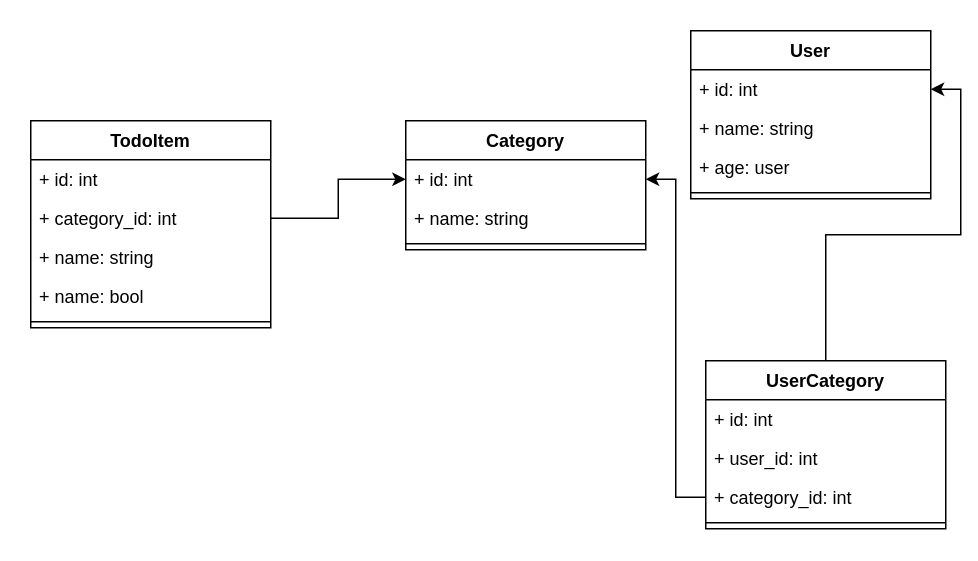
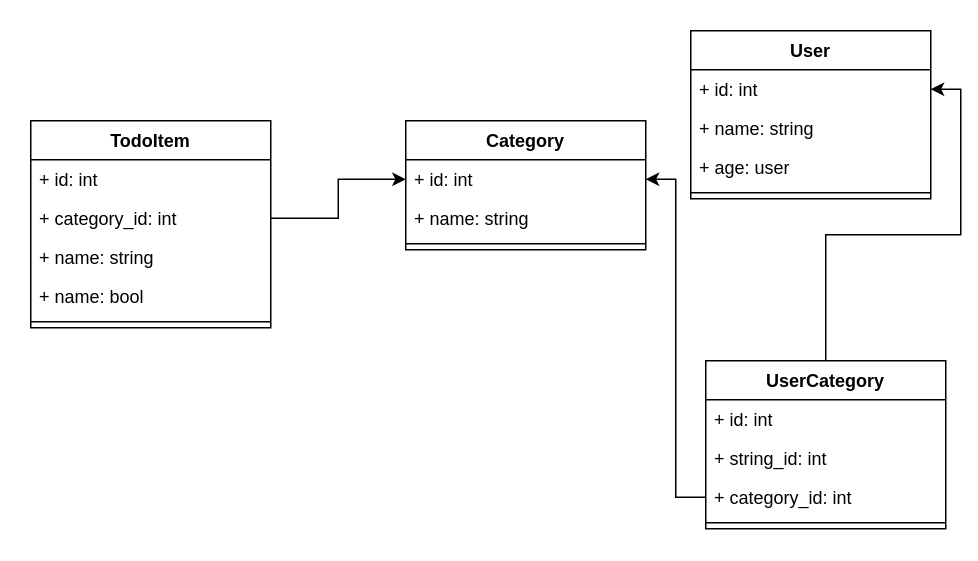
node "+ user_id: int": label "+ user_id: int" -> "+ string_id: int"
